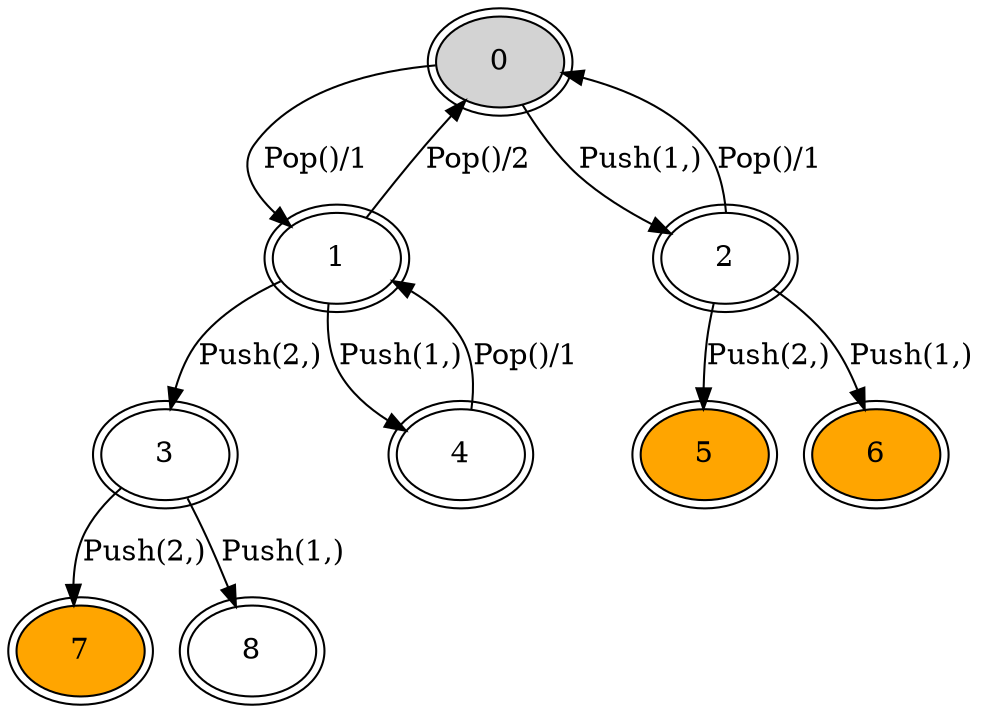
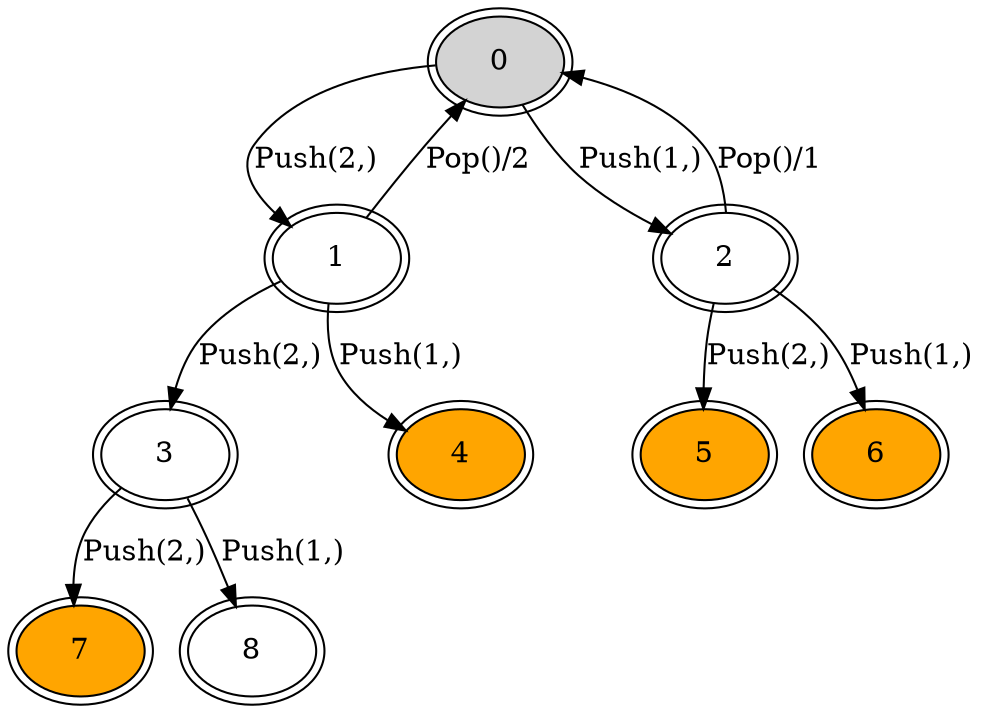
edge "0" -> "1": label "Pop()/1" -> "Push(2,)"
edge "4" -> "1": removed, label "Pop()/1"
node "4": fillcolor white -> orange
